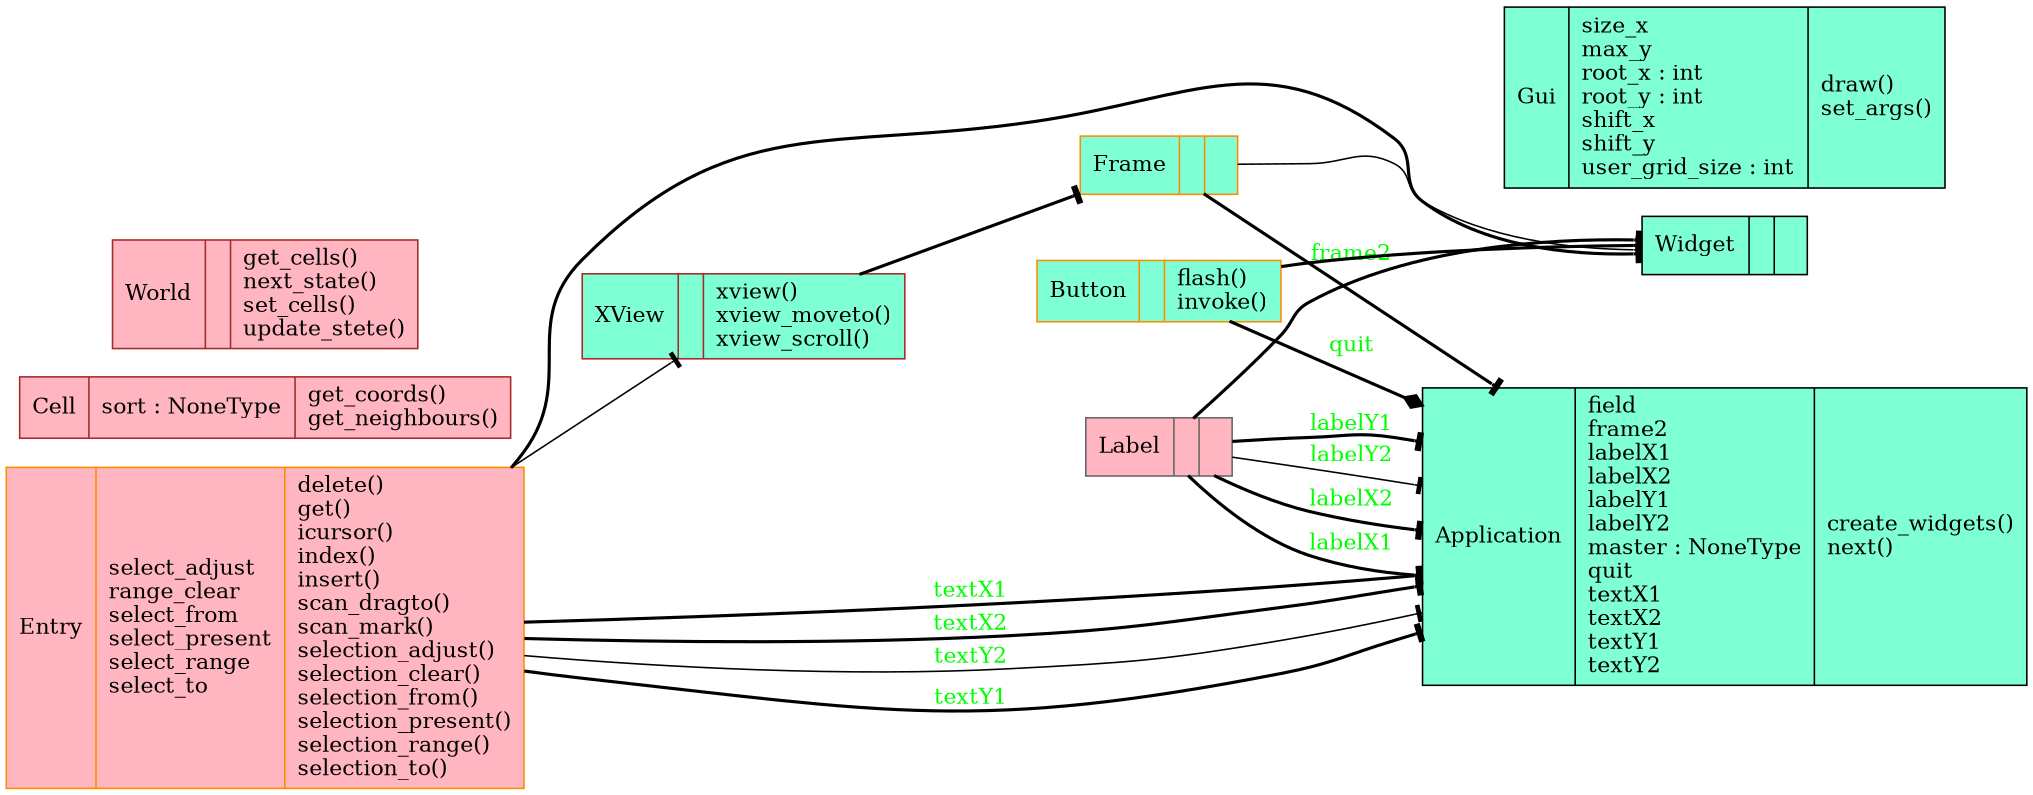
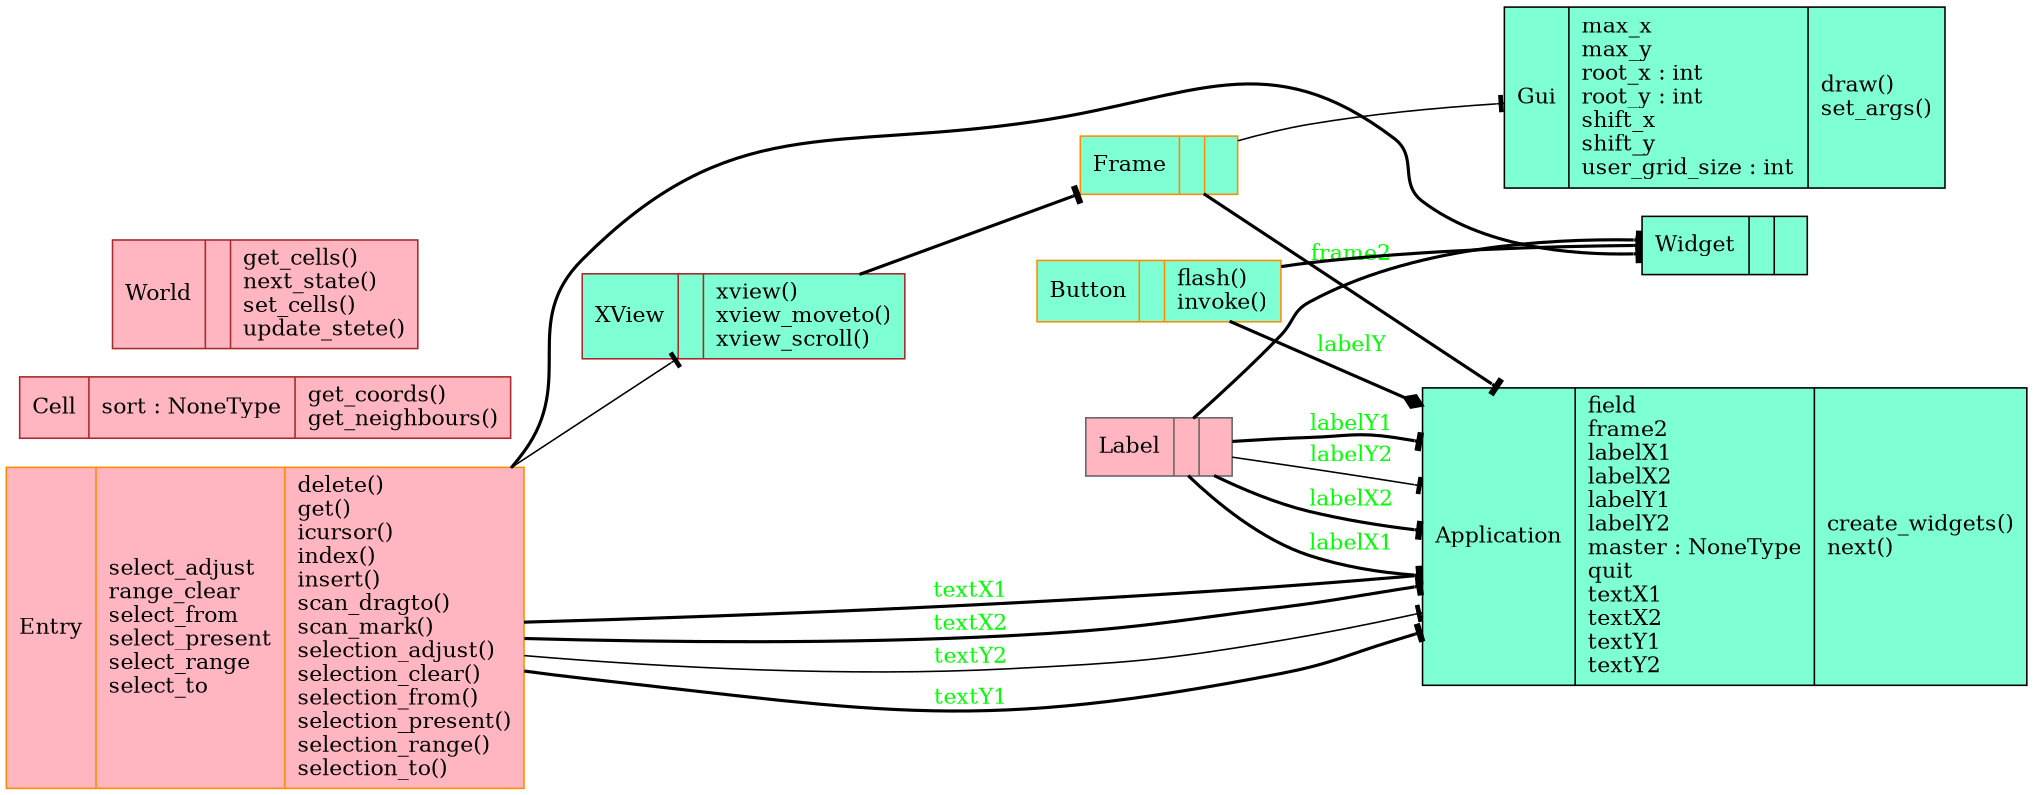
node "Gui": text "size_x" -> "max_x"
edge "Frame" -> "Widget": now "Frame" -> "Gui"
edge "Button" -> "Application": label "quit" -> "labelY"
